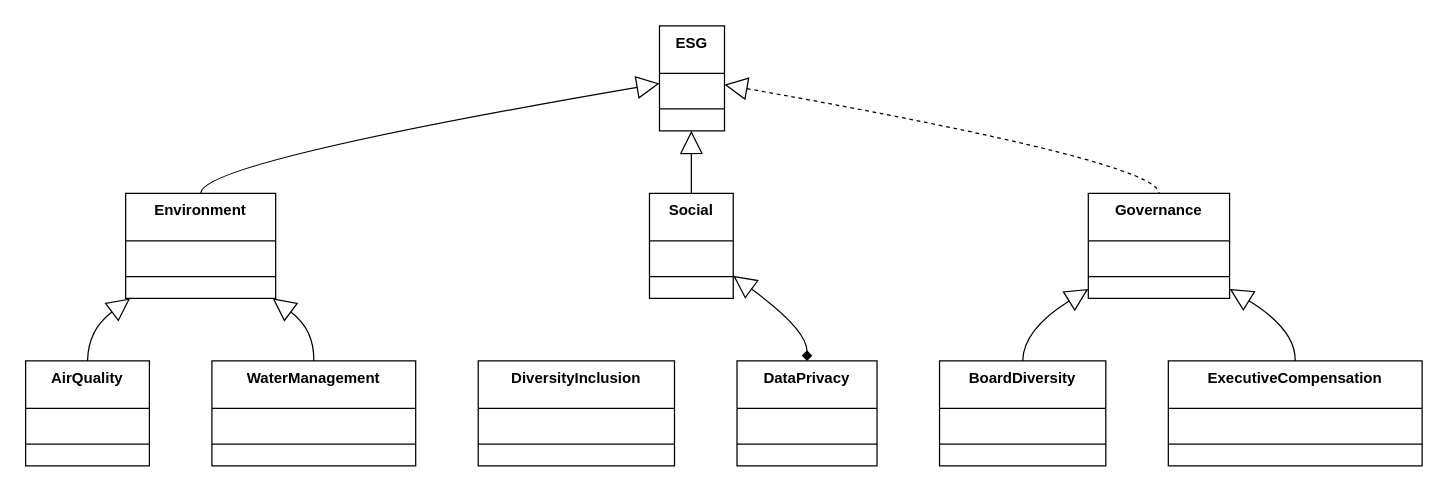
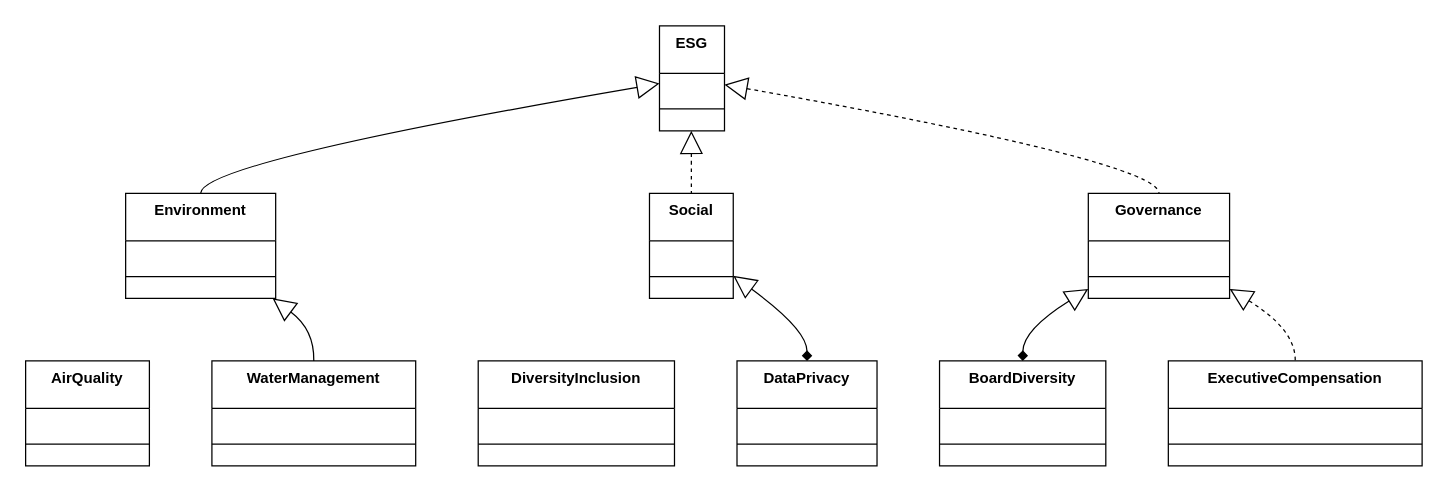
edge "Social" -> "ESG": style solid -> dashed
edge "ExecutiveCompensation" -> "Governance": style solid -> dashed
edge "AirQuality" -> "Environment": removed
edge "BoardDiversity" -> "Governance": arrowhead none -> diamond
